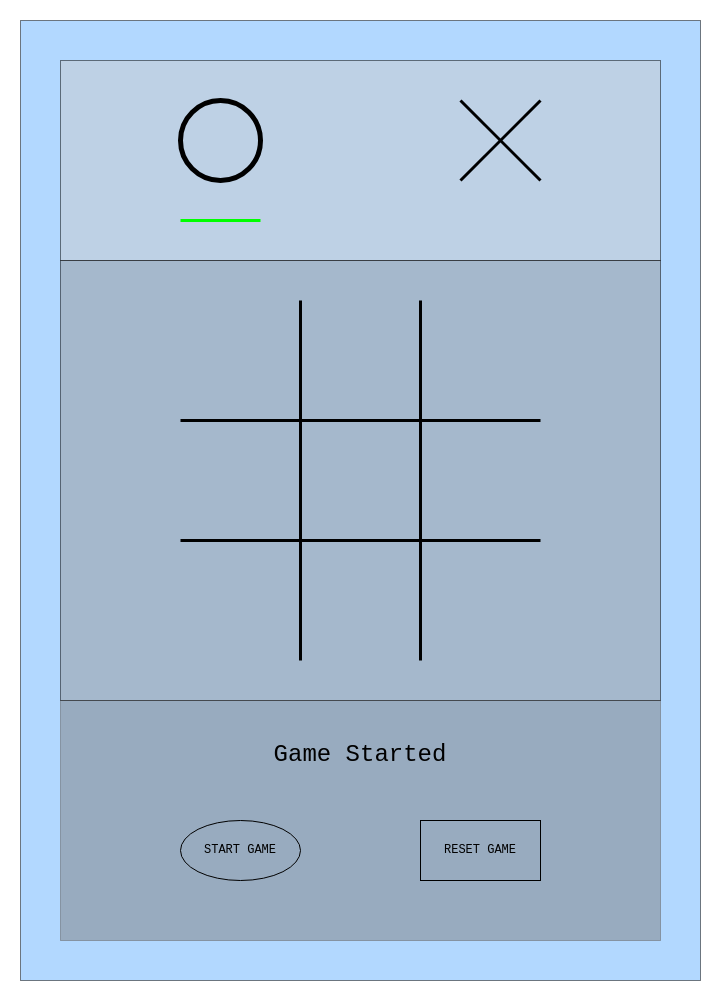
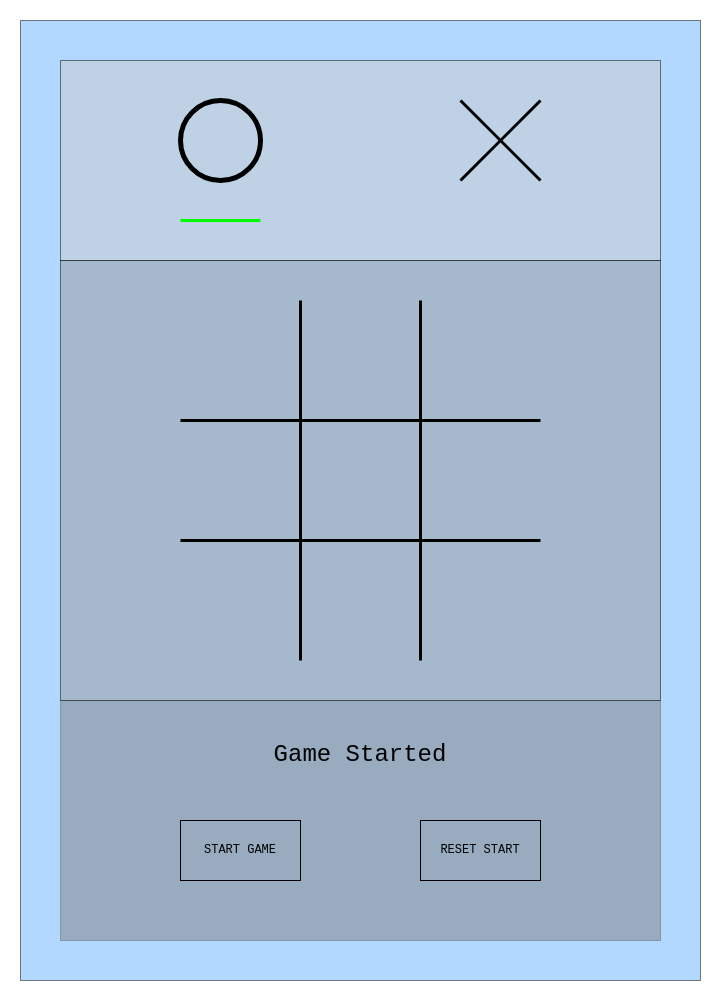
node "START GAME": shape ellipse -> rectangle
node "RESET GAME": label "RESET GAME" -> "RESET START"
